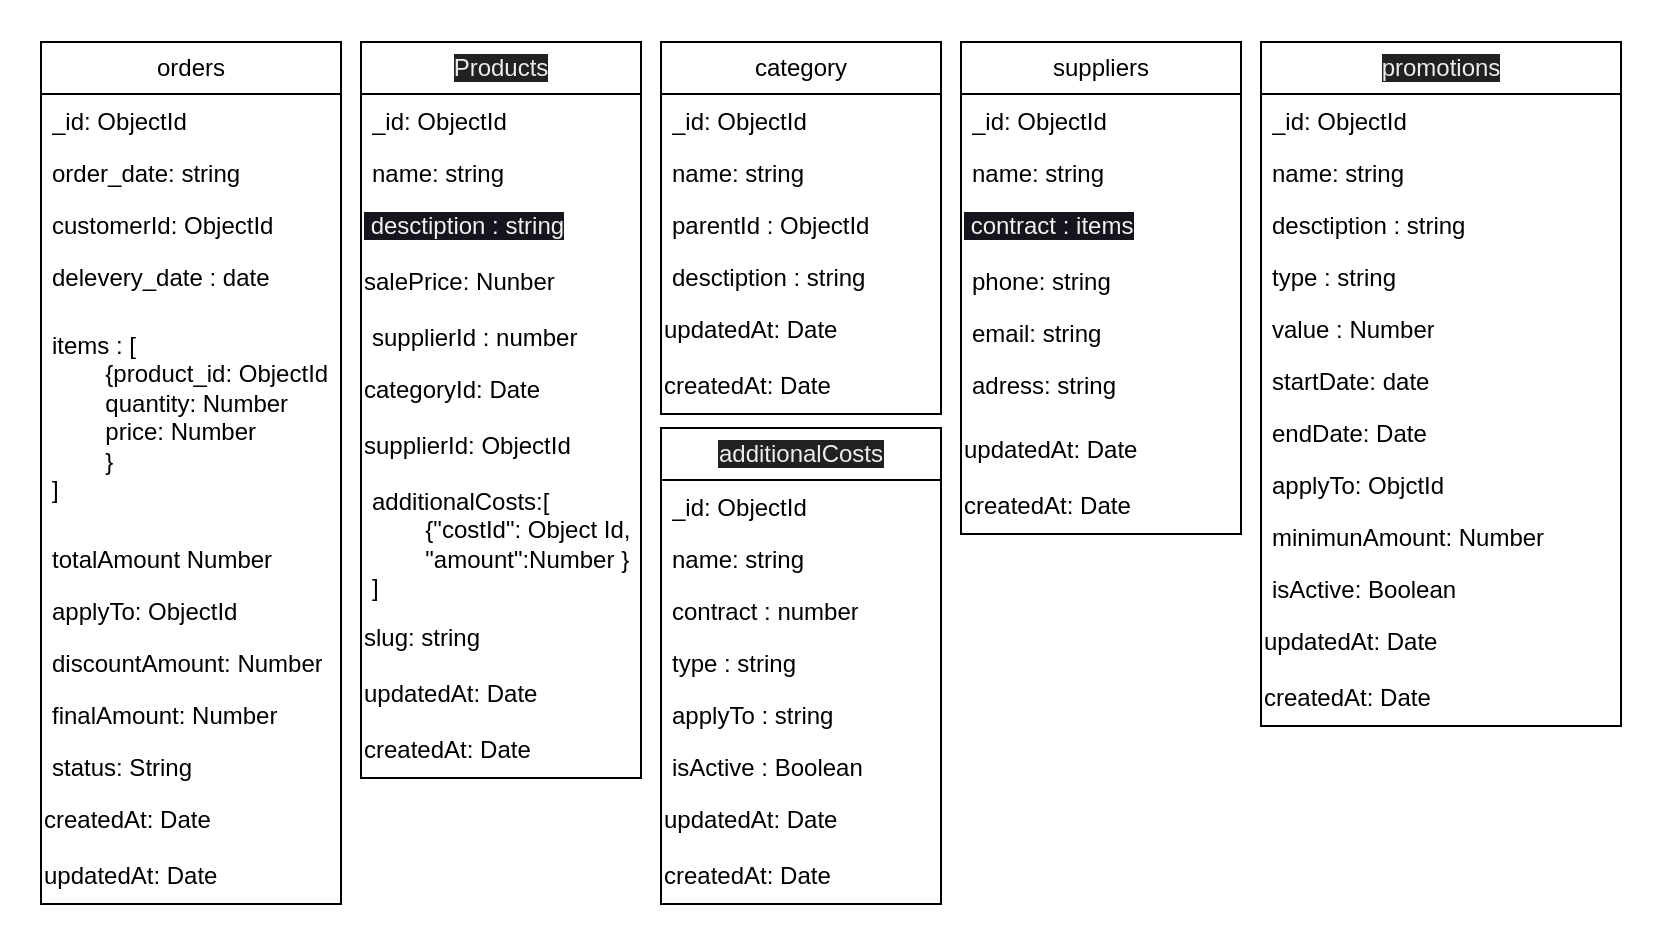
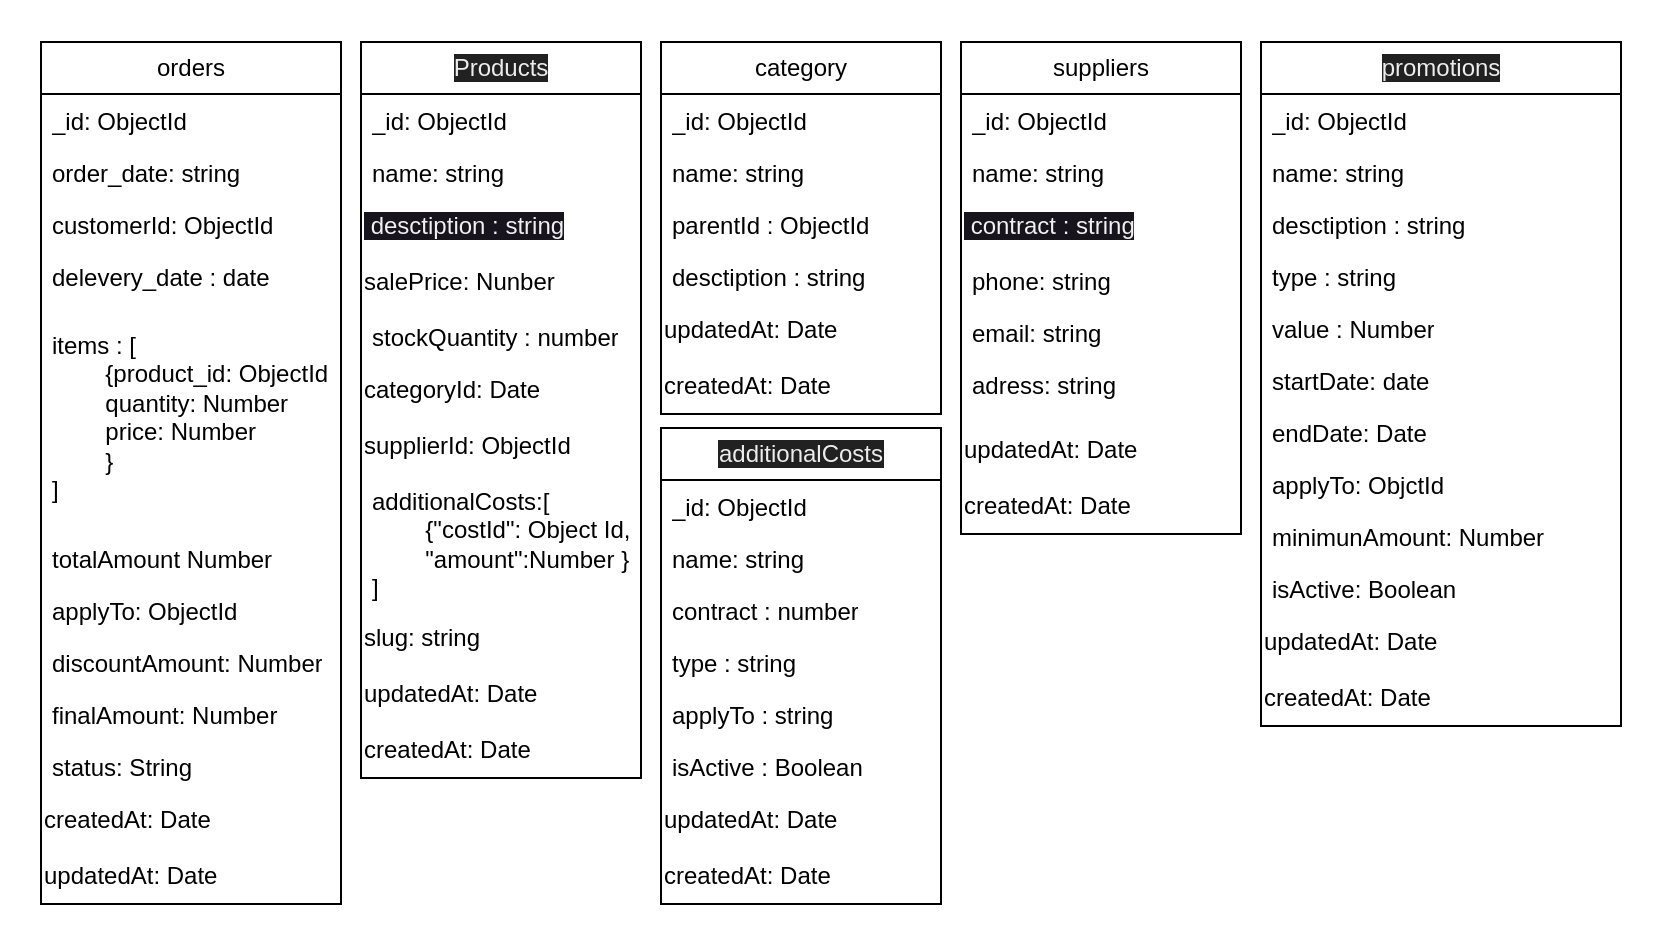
node "contract : items": label "contract : items" -> "contract : string"
node "supplierId : number": label "supplierId : number" -> "stockQuantity : number"
